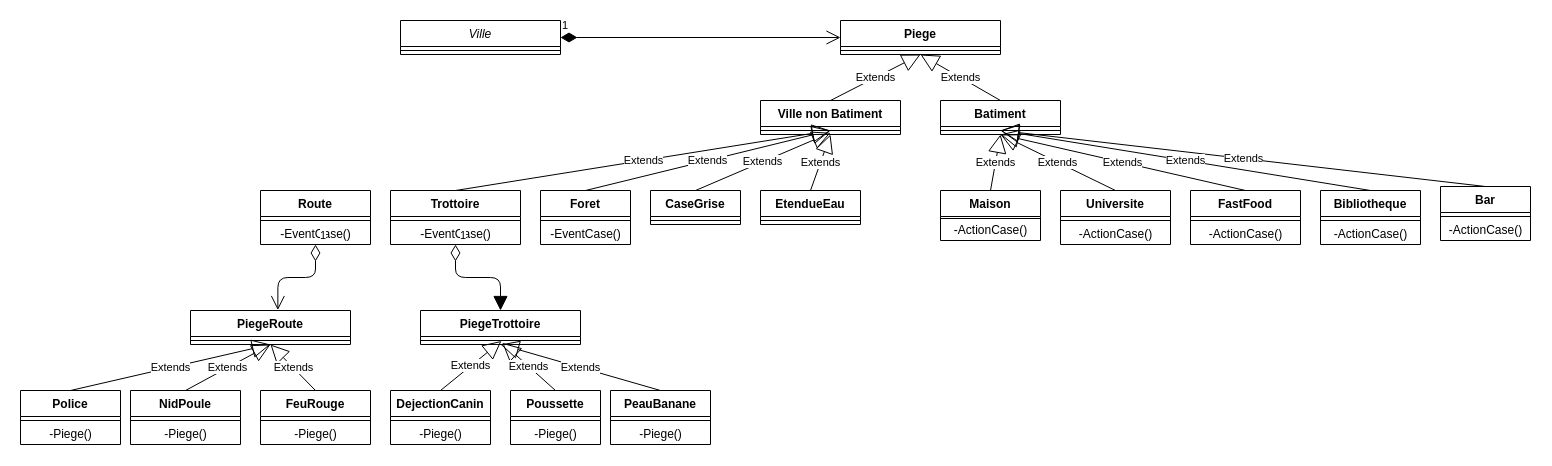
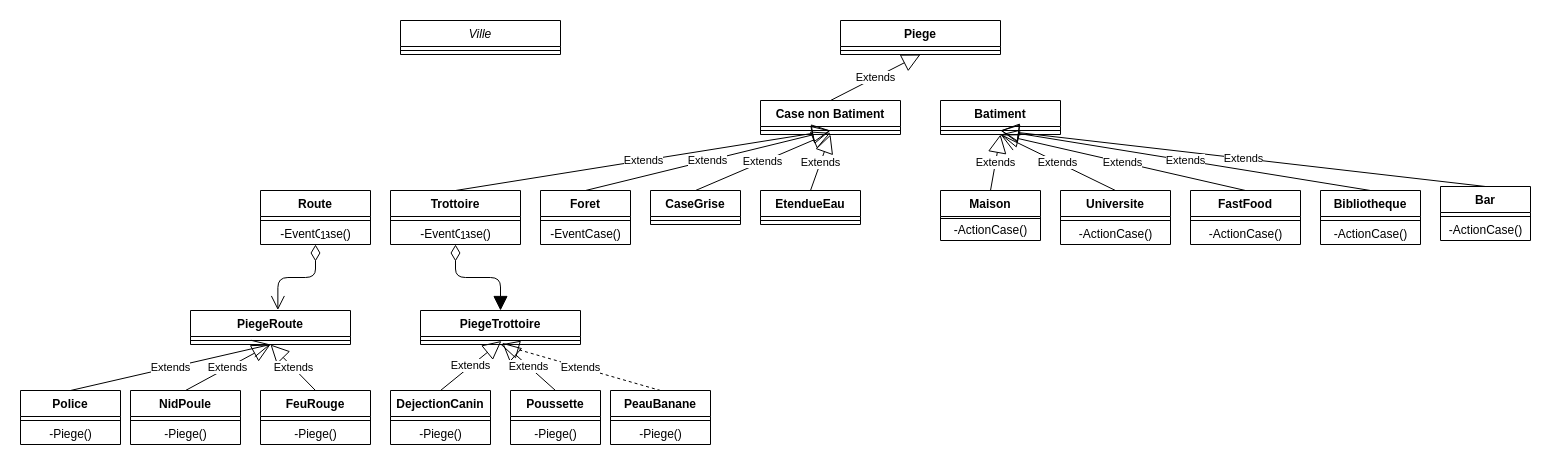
edge "Ville" -- "Piege": removed, label "1"
edge "Batiment" -> "Piege": removed, label "Extends"
node "Ville non Batiment": label "Ville non Batiment" -> "Case non Batiment"
edge "Universite" -> "Batiment": arrowhead block -> open
edge "Police" -> "PiegeRoute": arrowhead block -> open
edge "PeauBanane" -> "PiegeTrottoire": style solid -> dashed
